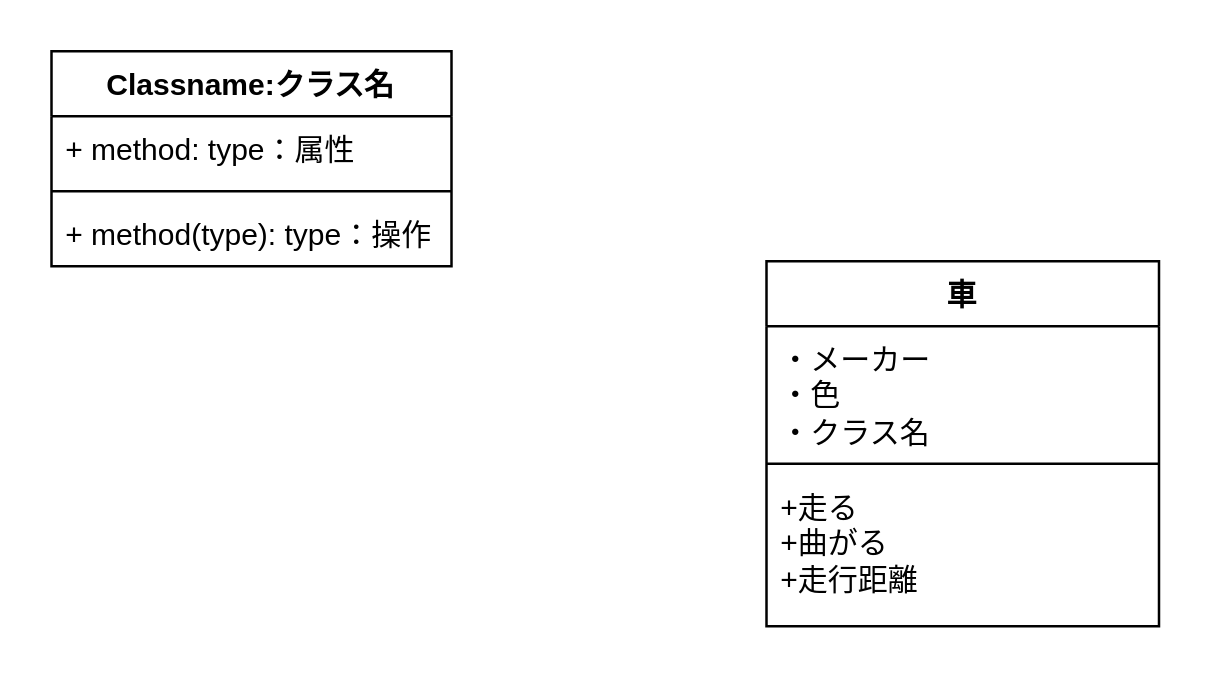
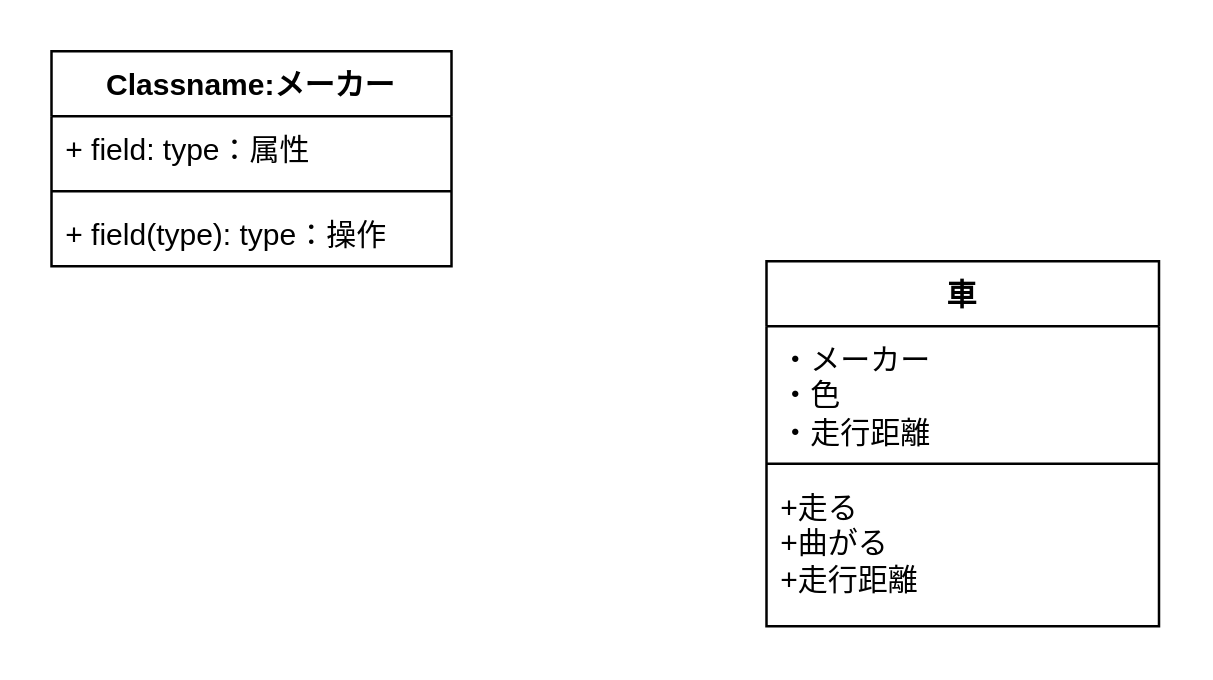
node "Classname:クラス名": label "Classname:クラス名" -> "Classname:メーカー"
node "+ method: type：属性": label "+ method: type：属性" -> "+ field: type：属性"
node "+ method(type): type：操作": label "+ method(type): type：操作" -> "+ field(type): type：操作"
node "・メーカー ・色 ・クラス名": label "・メーカー ・色 ・クラス名" -> "・メーカー ・色 ・走行距離"
